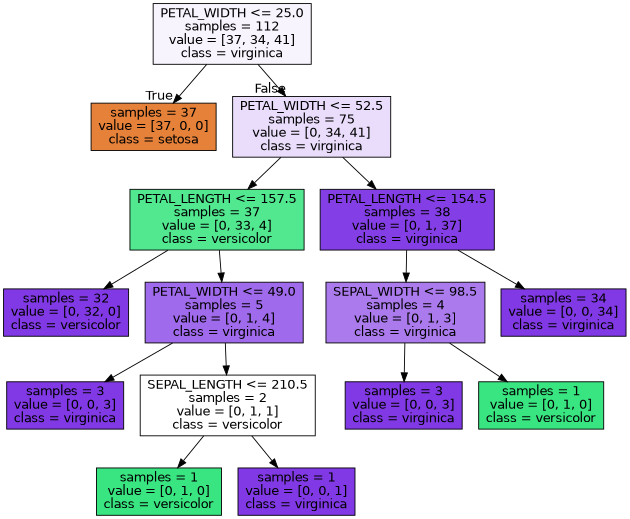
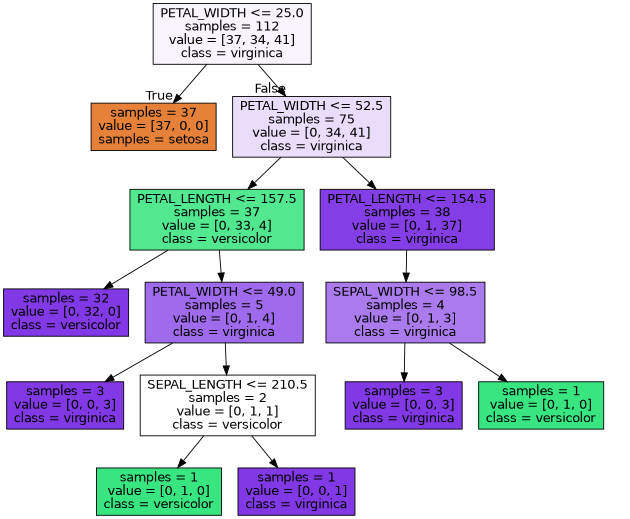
node "samples = 37 value = [37, 0, 0] class = setosa": label "samples = 37 value = [37, 0, 0] class = setosa" -> "samples = 37 value = [37, 0, 0] samples = setosa"
node "samples = 34 value = [0, 0, 34] class = virginica": removed
